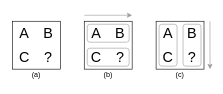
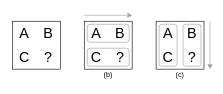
node "(a)": removed
